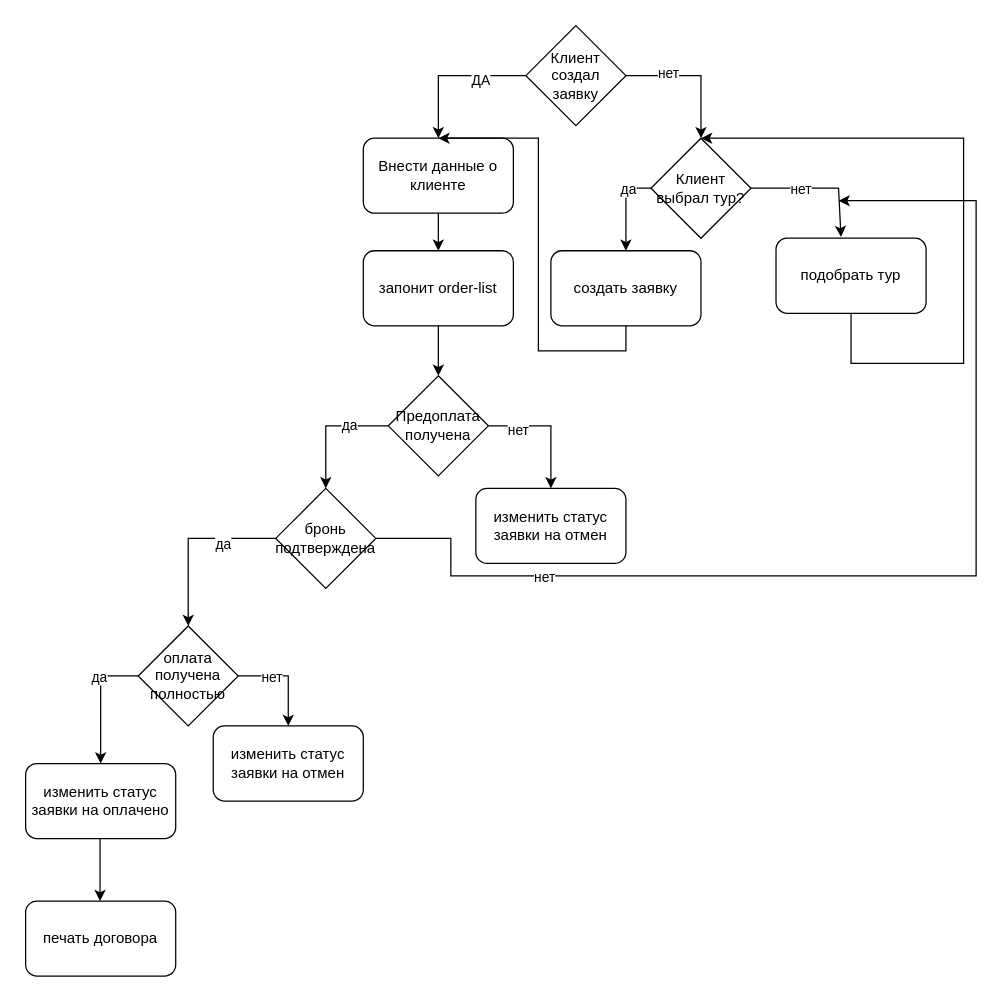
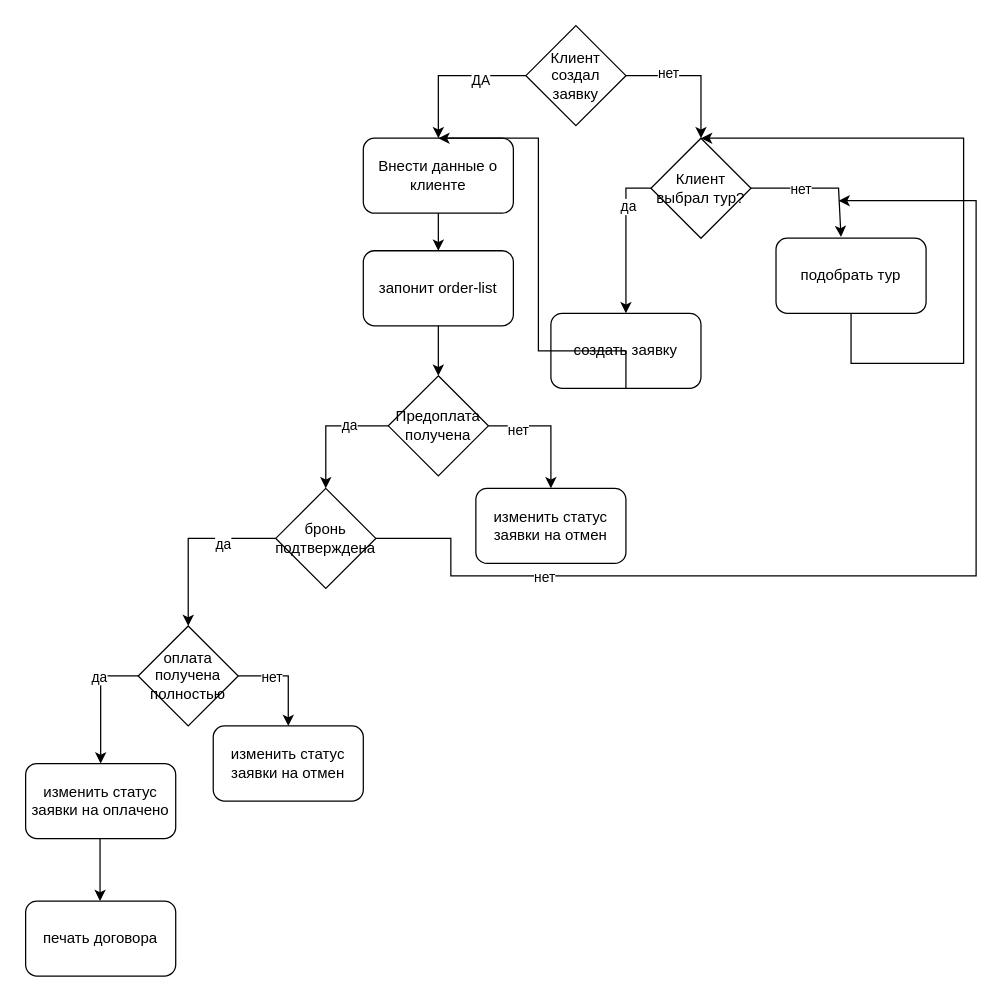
node "создать заявку": moved (626, 288) -> (626, 351)
